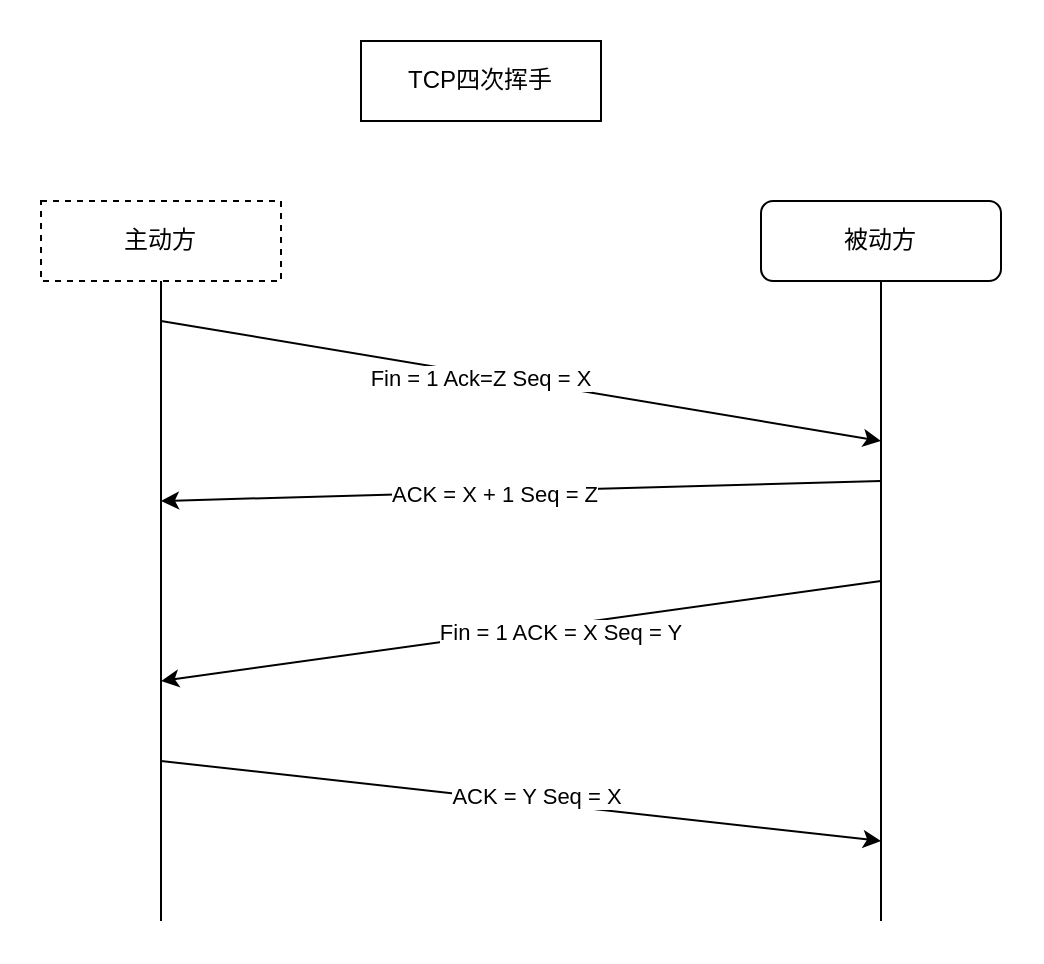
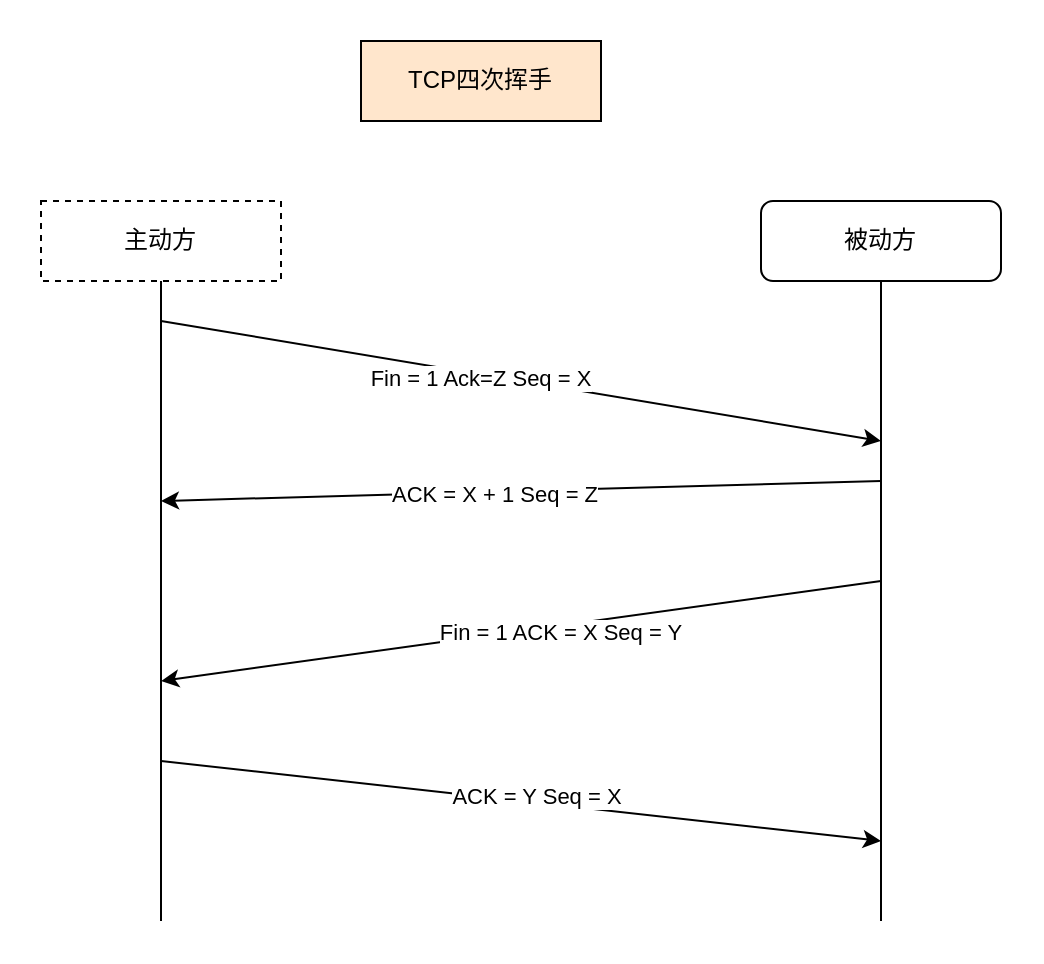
node "TCP四次挥手": fillcolor #ffffff -> #ffe6cc
